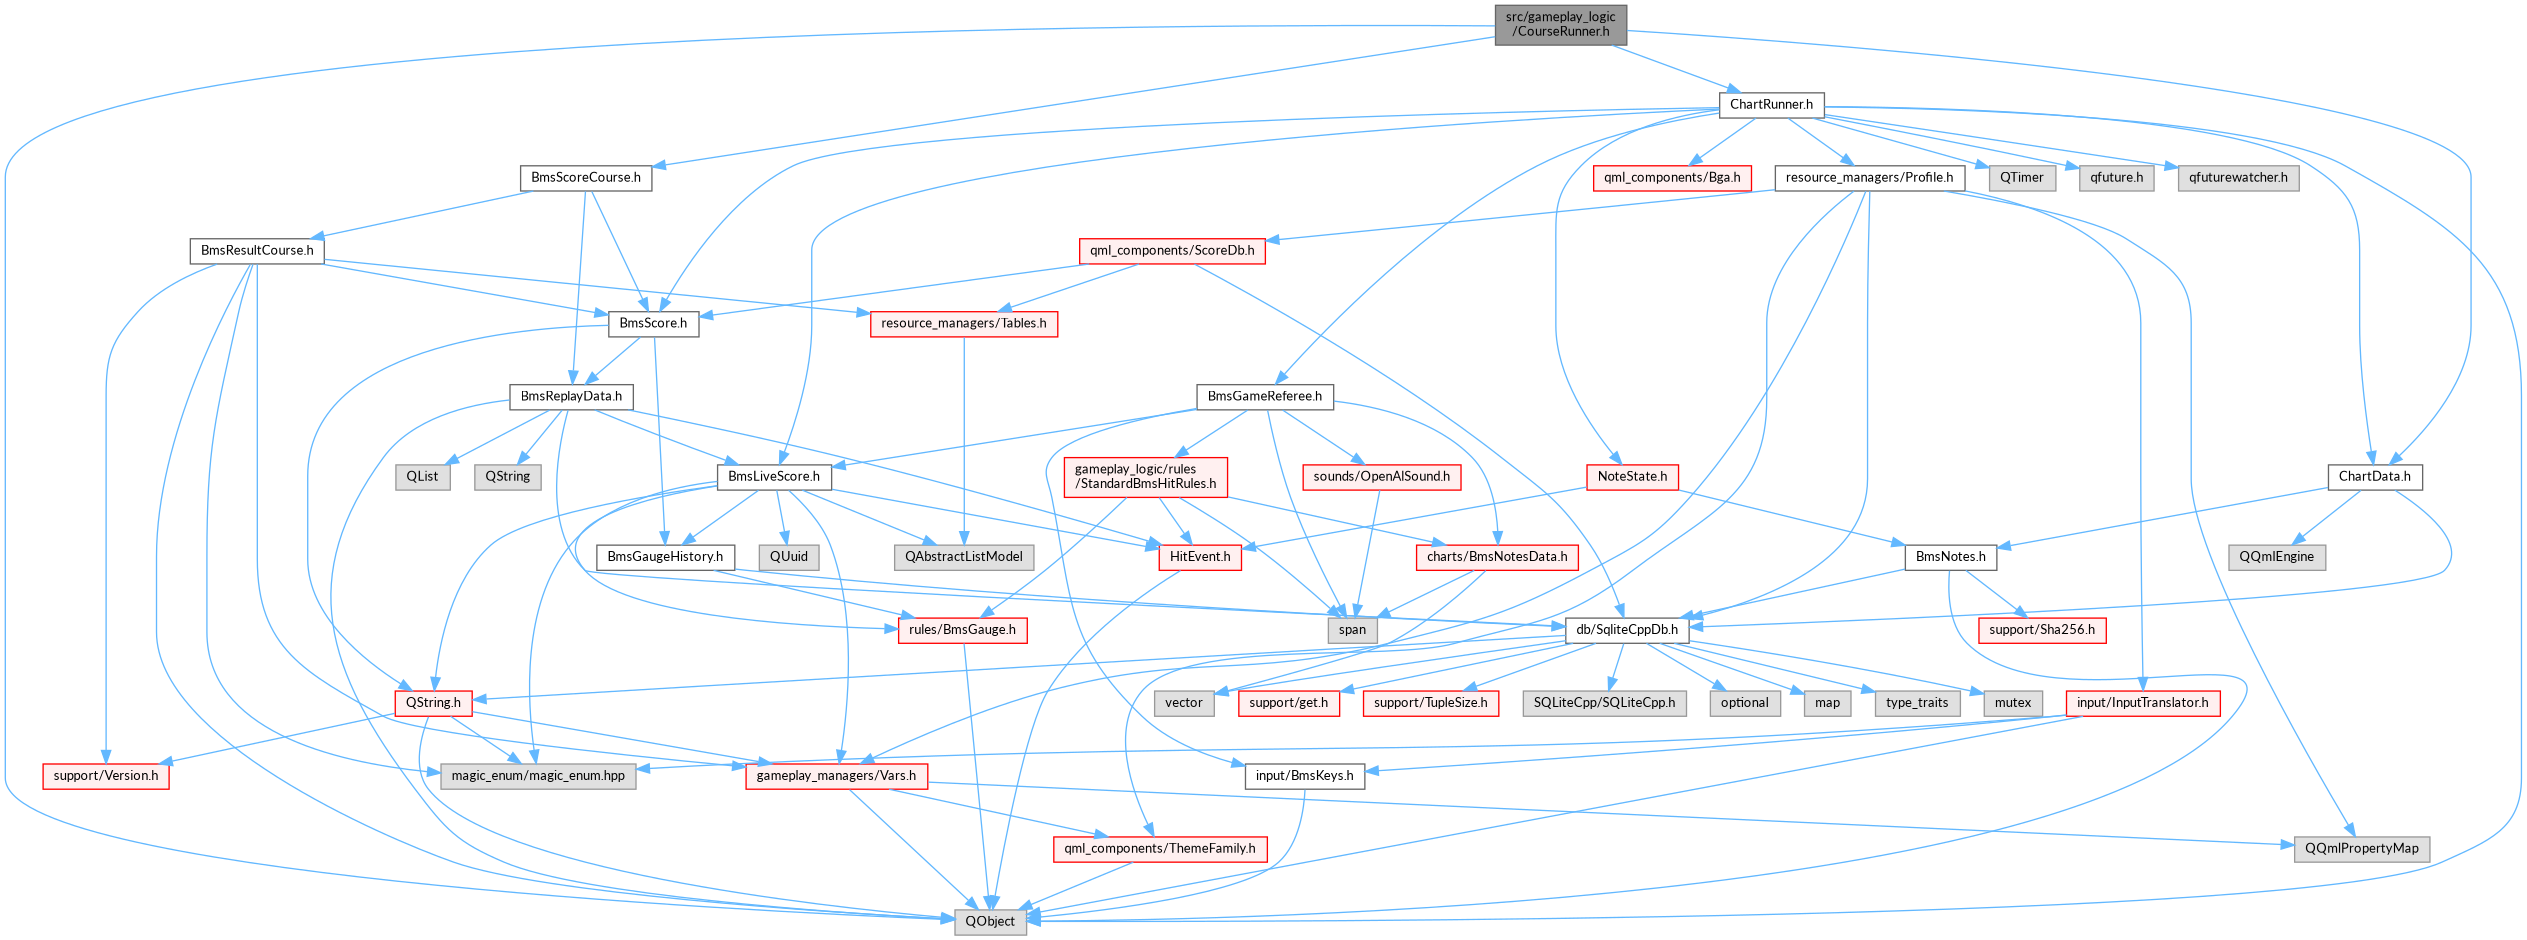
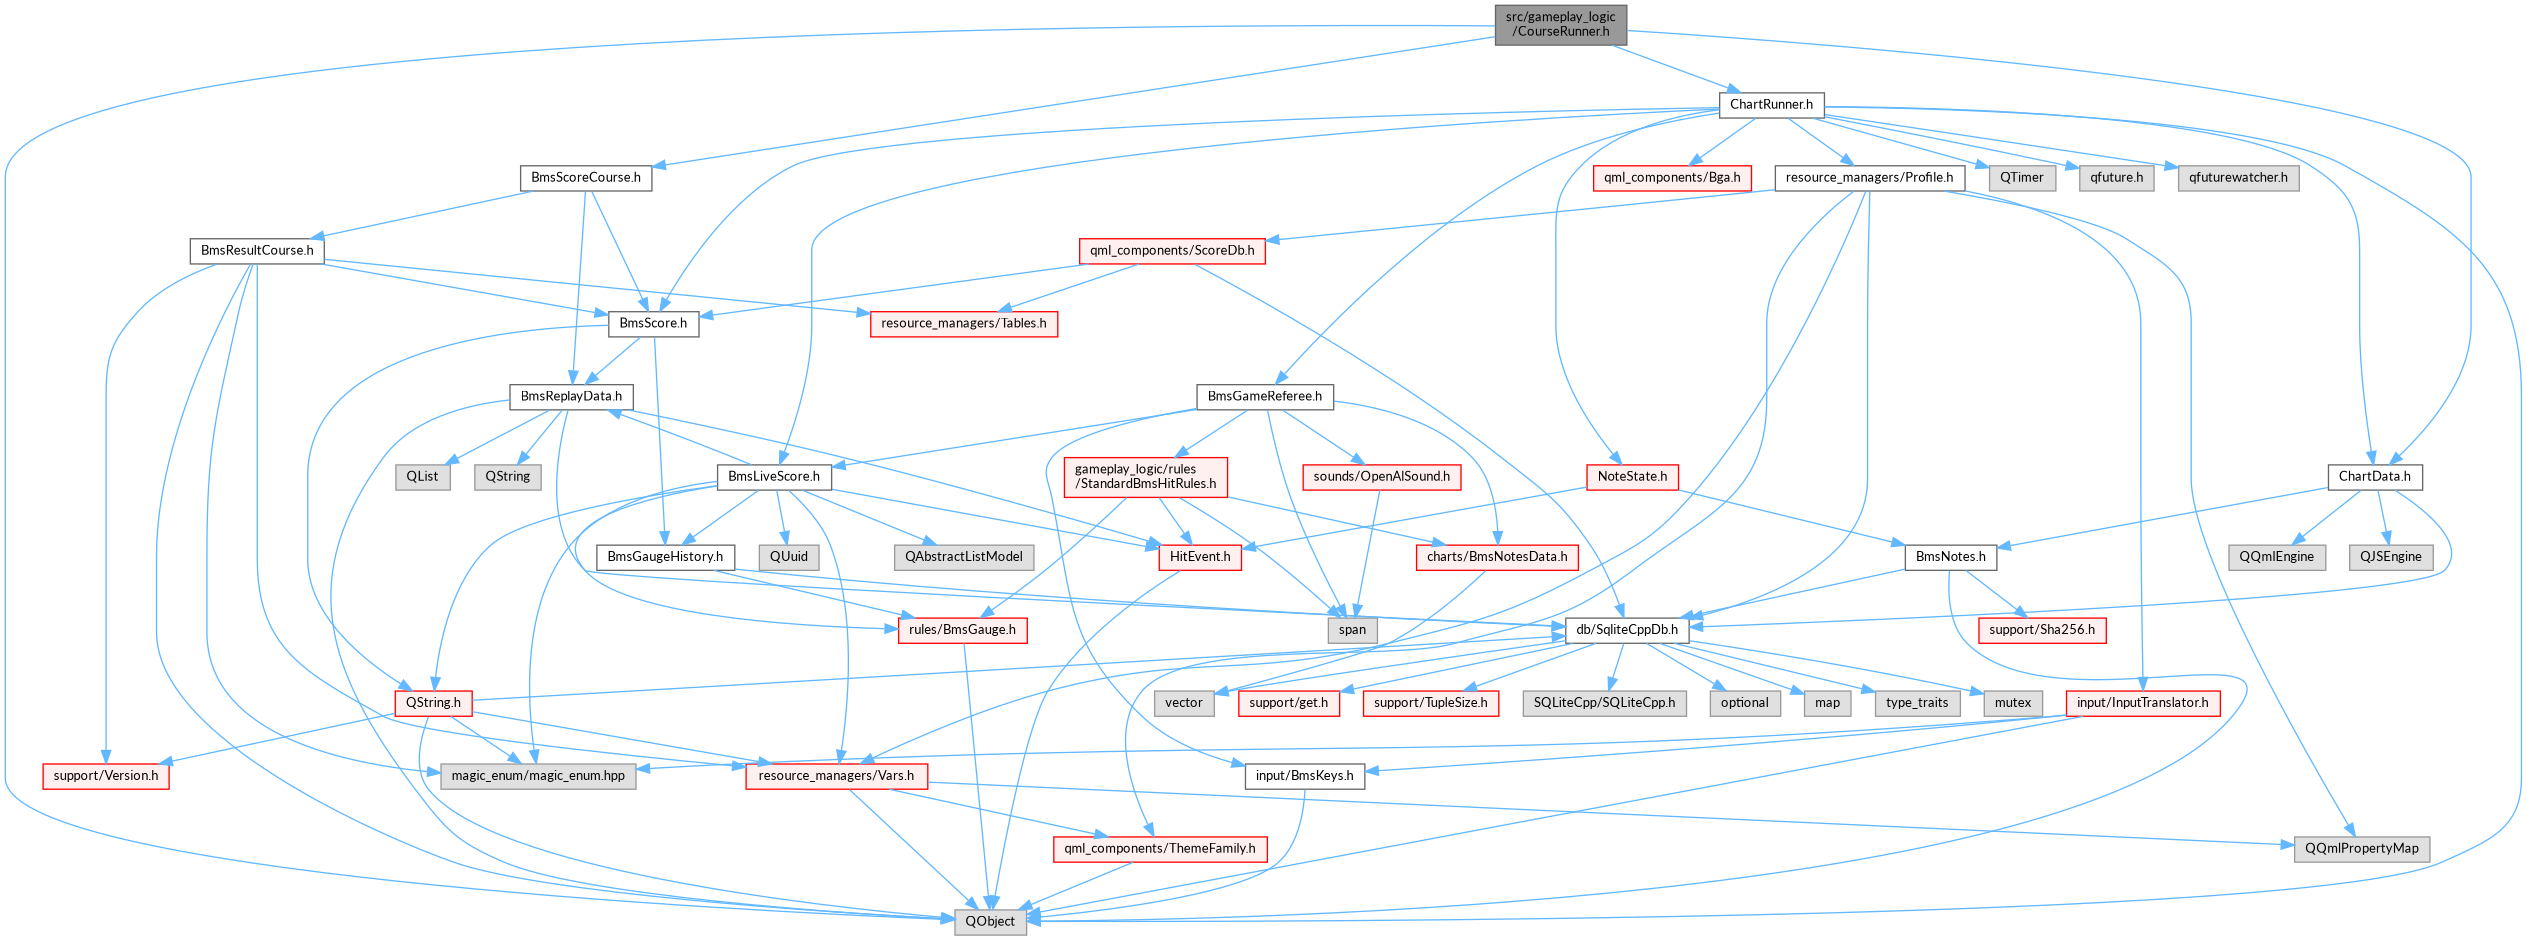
edge "BmsReplayData.h" -> "BmsLiveScore.h": reversed
edge "resource_managers/Tables.h" -> "QAbstractListModel": removed
node "QJSEngine": added
edge "charts/BmsNotesData.h" -> "span": removed
edge "db/SqliteCppDb.h" -> "QString.h": reversed
node "gameplay_managers/Vars.h": label "gameplay_managers/Vars.h" -> "resource_managers/Vars.h"
